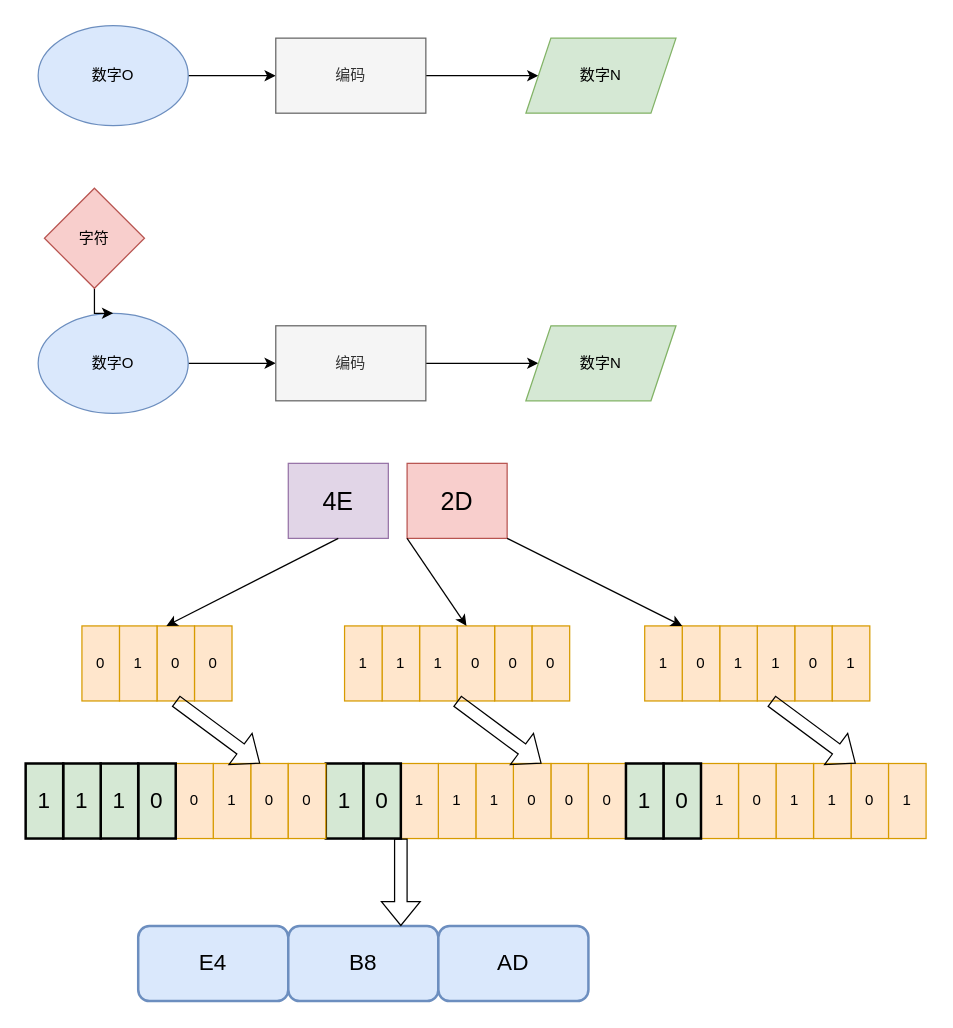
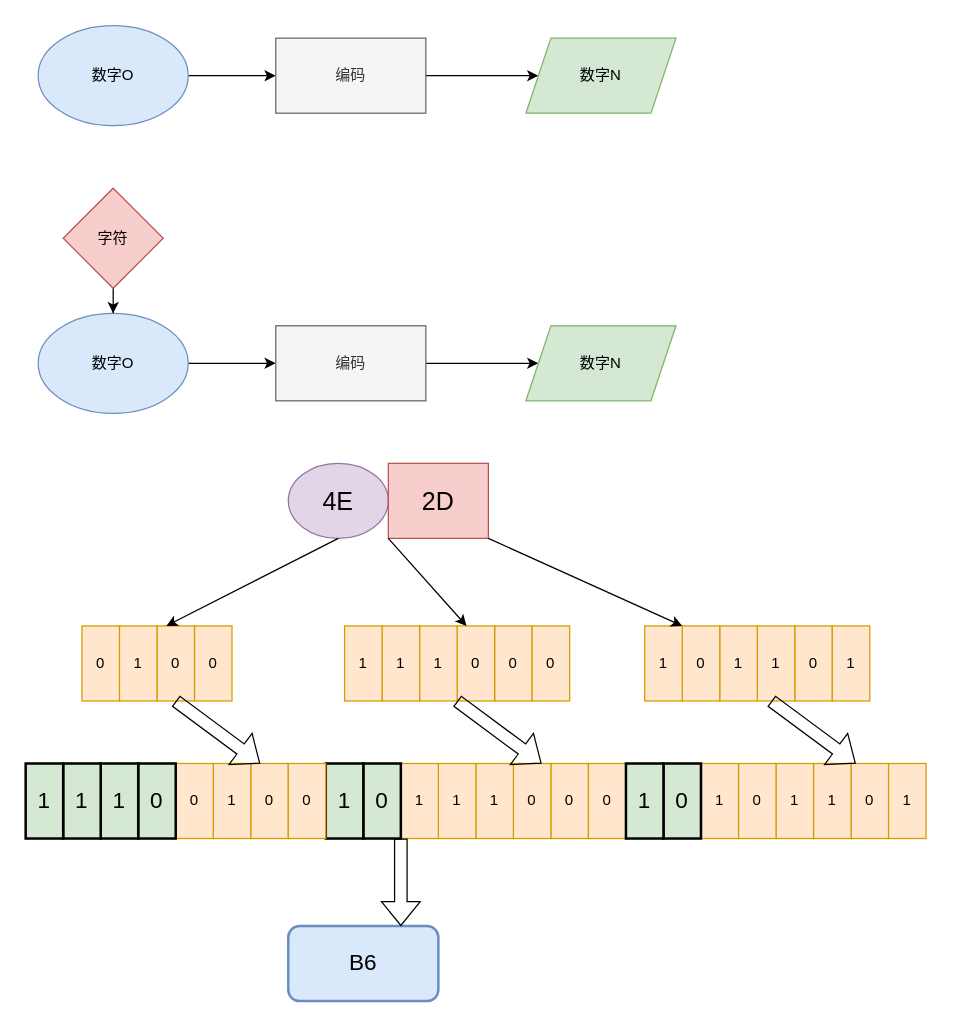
node "字符": moved (94, 238) -> (113, 238)
node "4E": shape rectangle -> ellipse
node "2D": moved (457, 501) -> (438, 501)
node "E4": removed
node "B8": label "B8" -> "B6"
node "AD": removed
